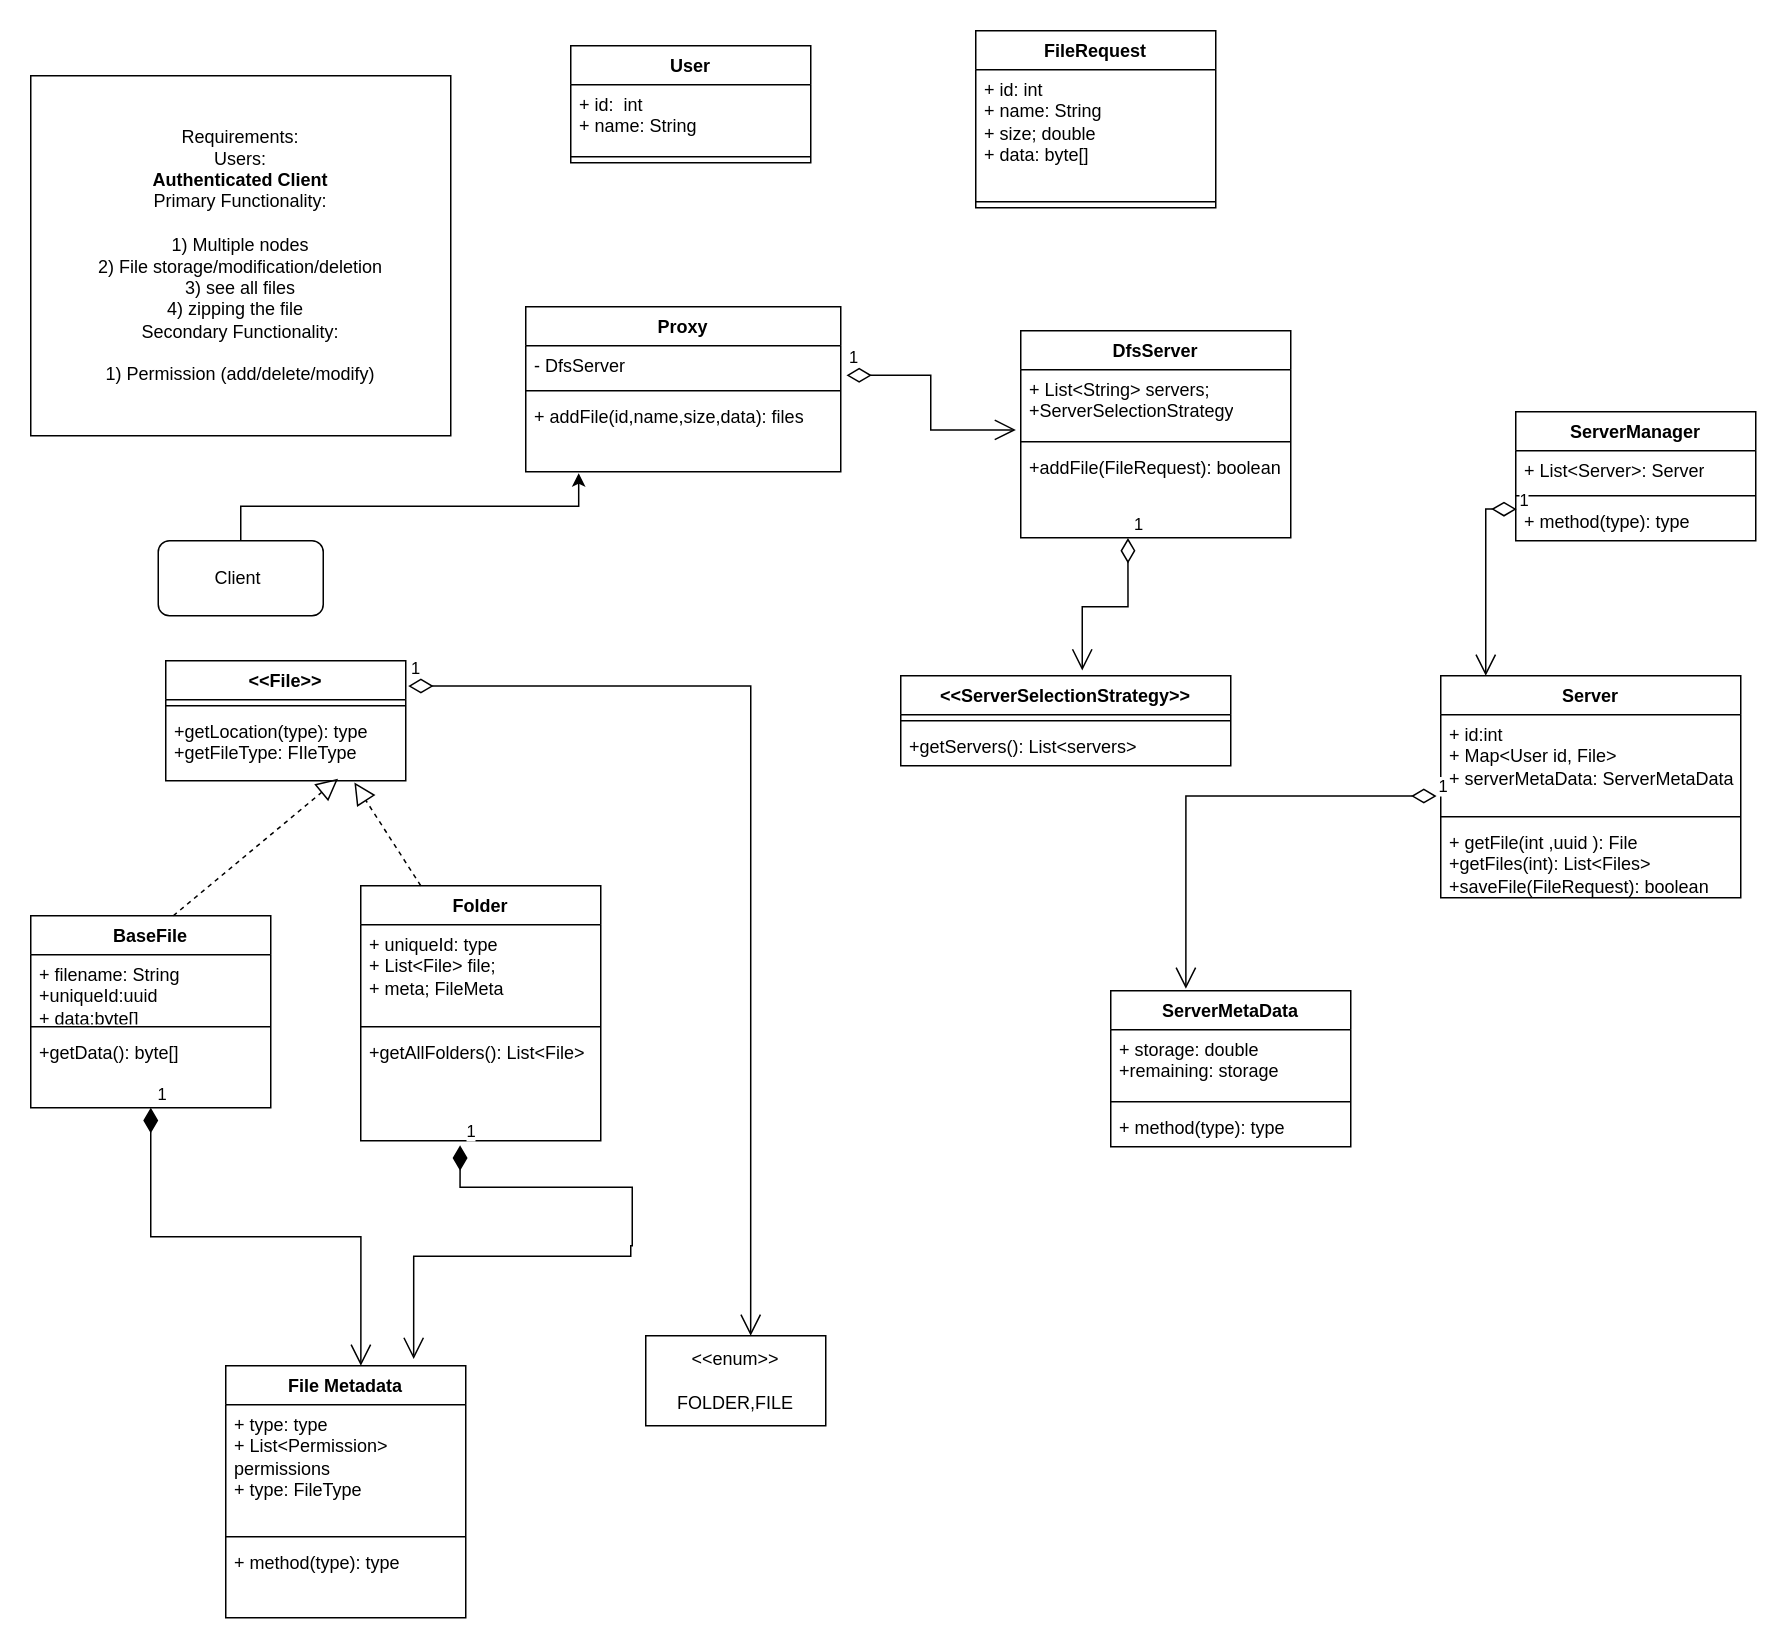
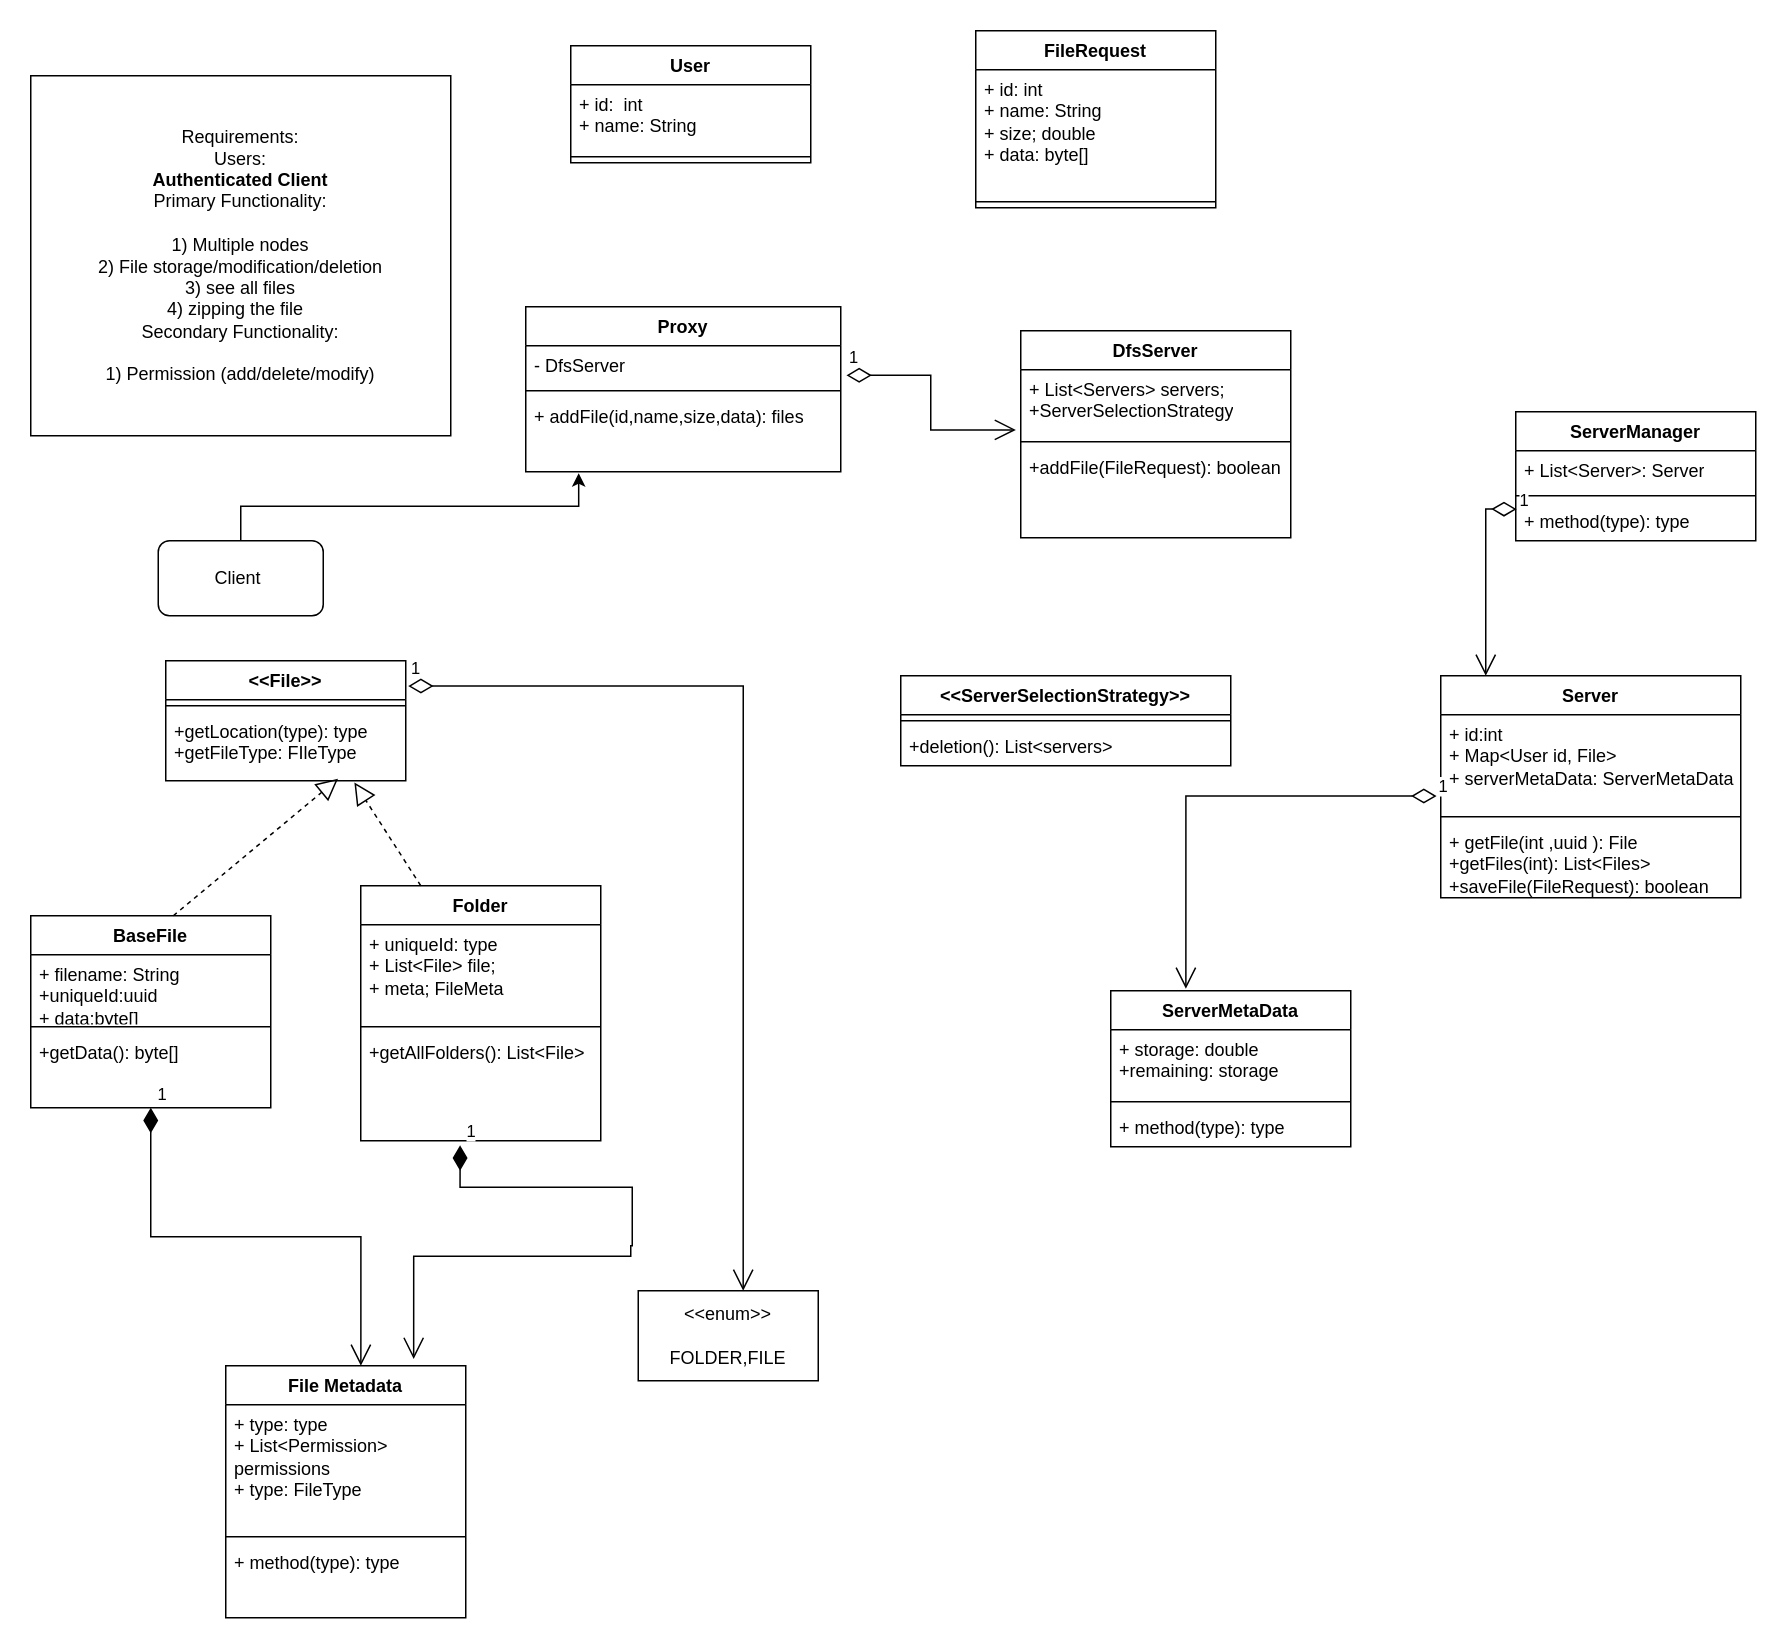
node "+ List<String> servers; +ServerSelectionStrategy": label "+ List<String> servers; +ServerSelectionStrategy" -> "+ List<Servers> servers; +ServerSelectionStrategy"
edge "+addFile(FileRequest): boolean" -- "<<ServerSelectionStrategy>>": removed, label "1"
node "+getServers(): List<servers>": label "+getServers(): List<servers>" -> "+deletion(): List<servers>"
node "<<enum>> FOLDER,FILE": moved (736, 1381) -> (728, 1336)
